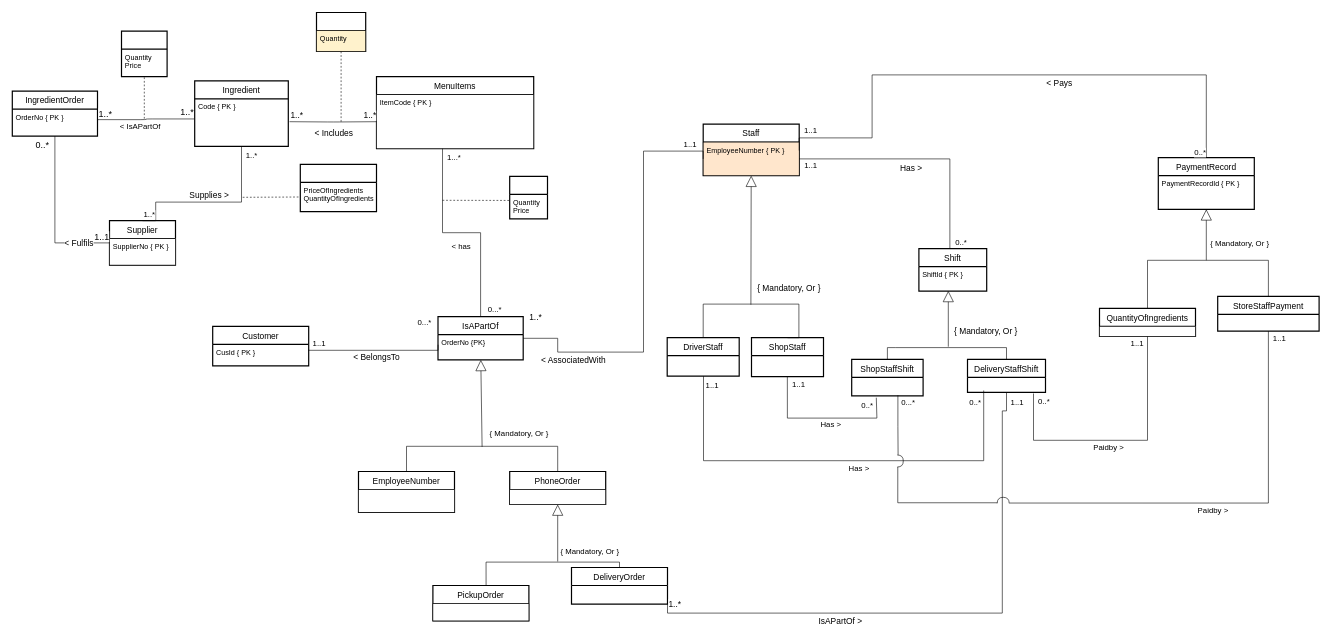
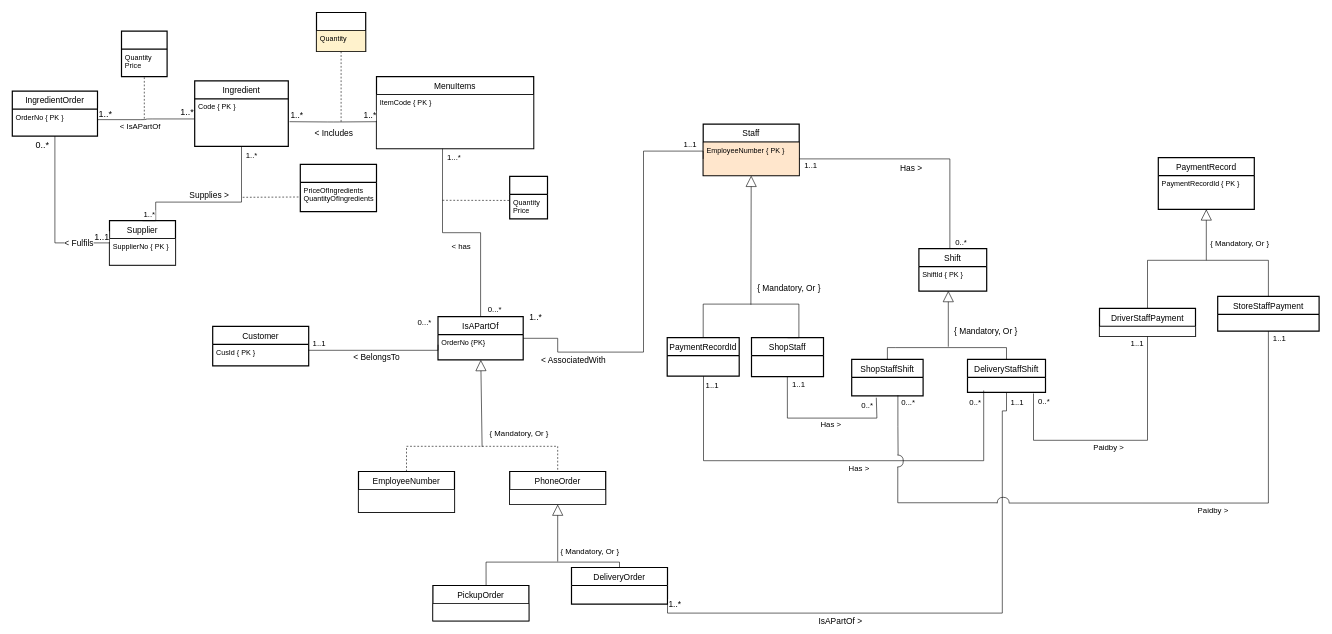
edge "EmployeeNumber { PK }" -- "PaymentRecord": removed, labels "1..1", "< Pays", "0..*"
node "QuantityOfIngredients": label "QuantityOfIngredients" -> "DriverStaffPayment"
node "DriverStaff": label "DriverStaff" -> "PaymentRecordId"
edge "PhoneOrder" -- "EmployeeNumber": style solid -> dashed
